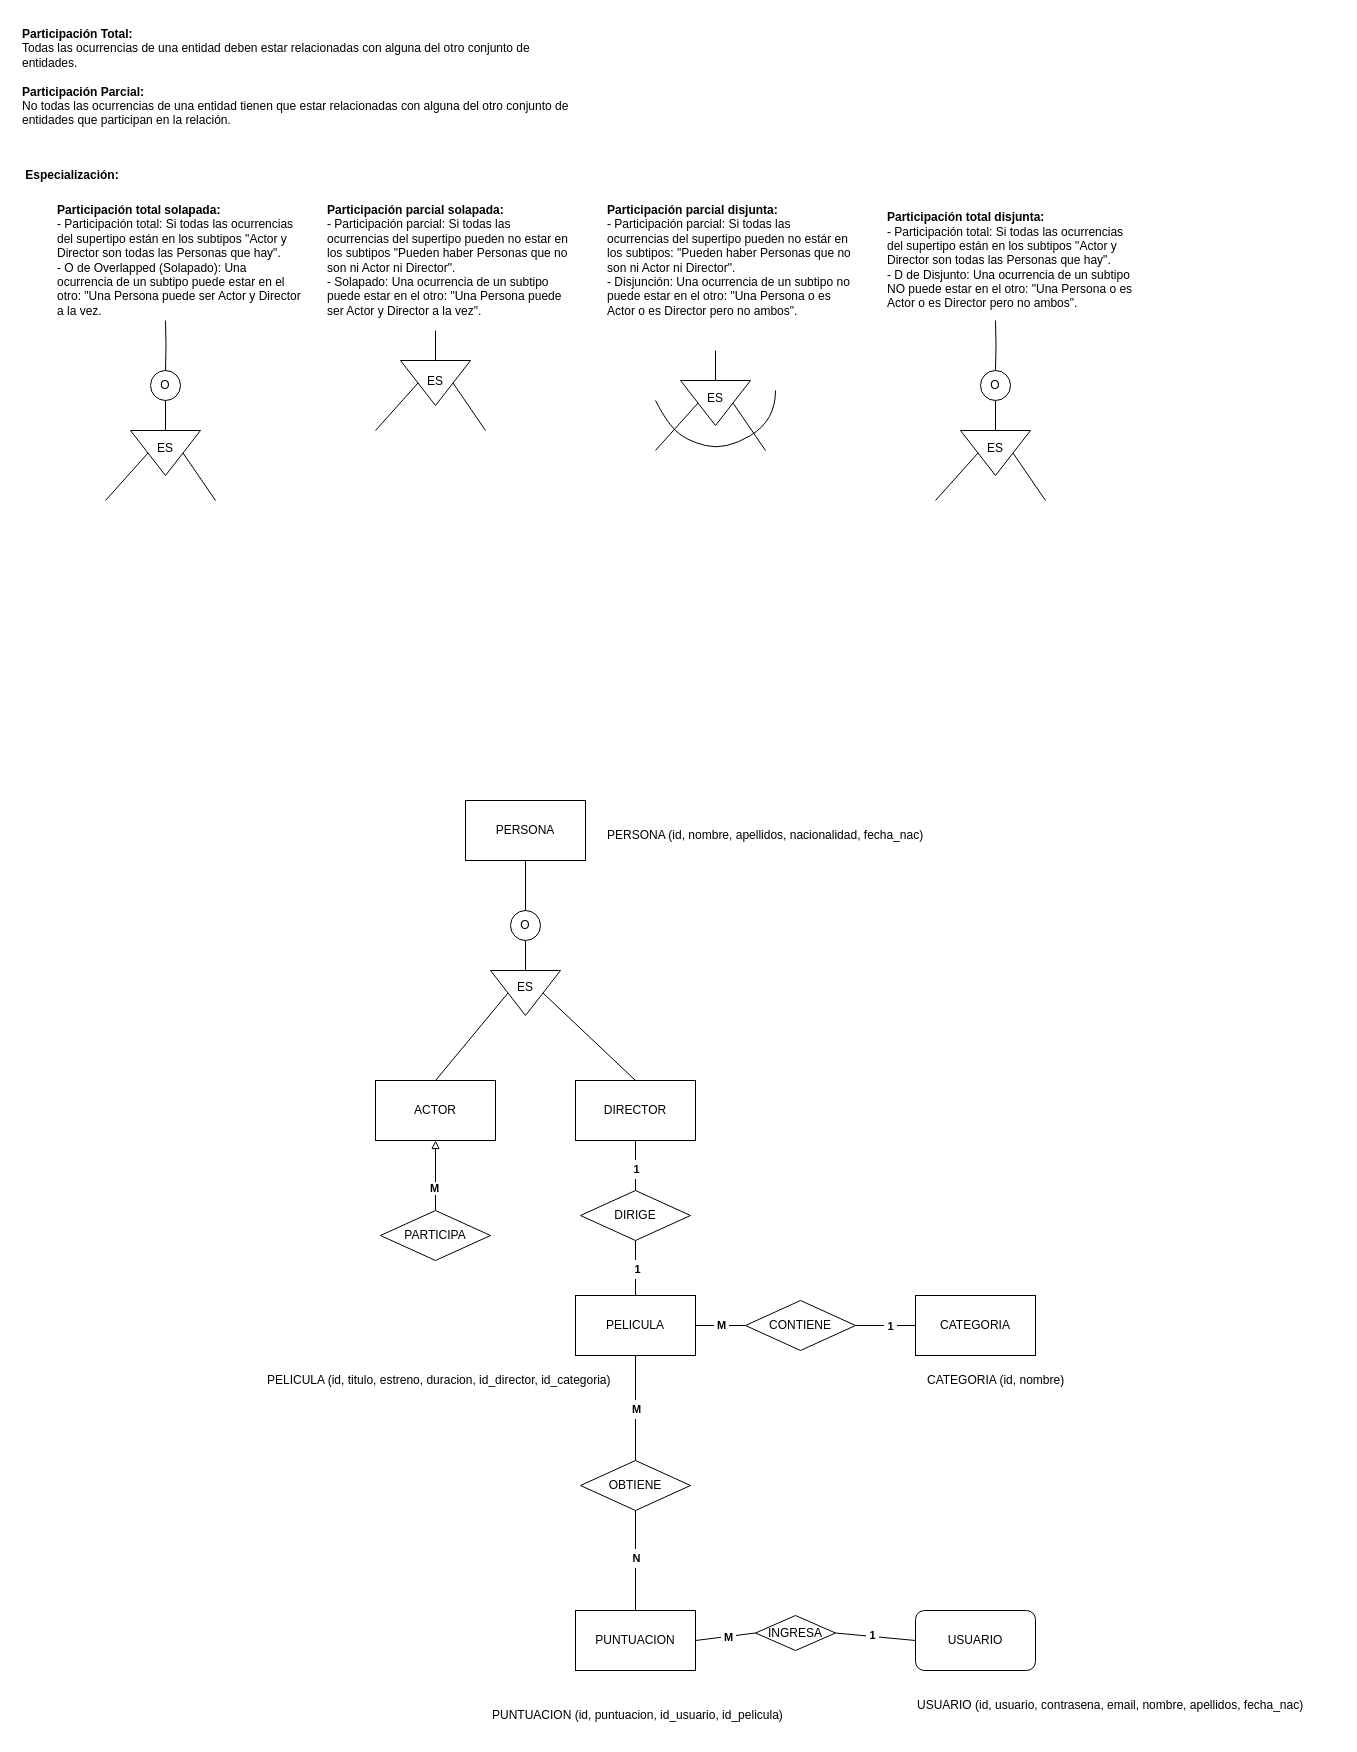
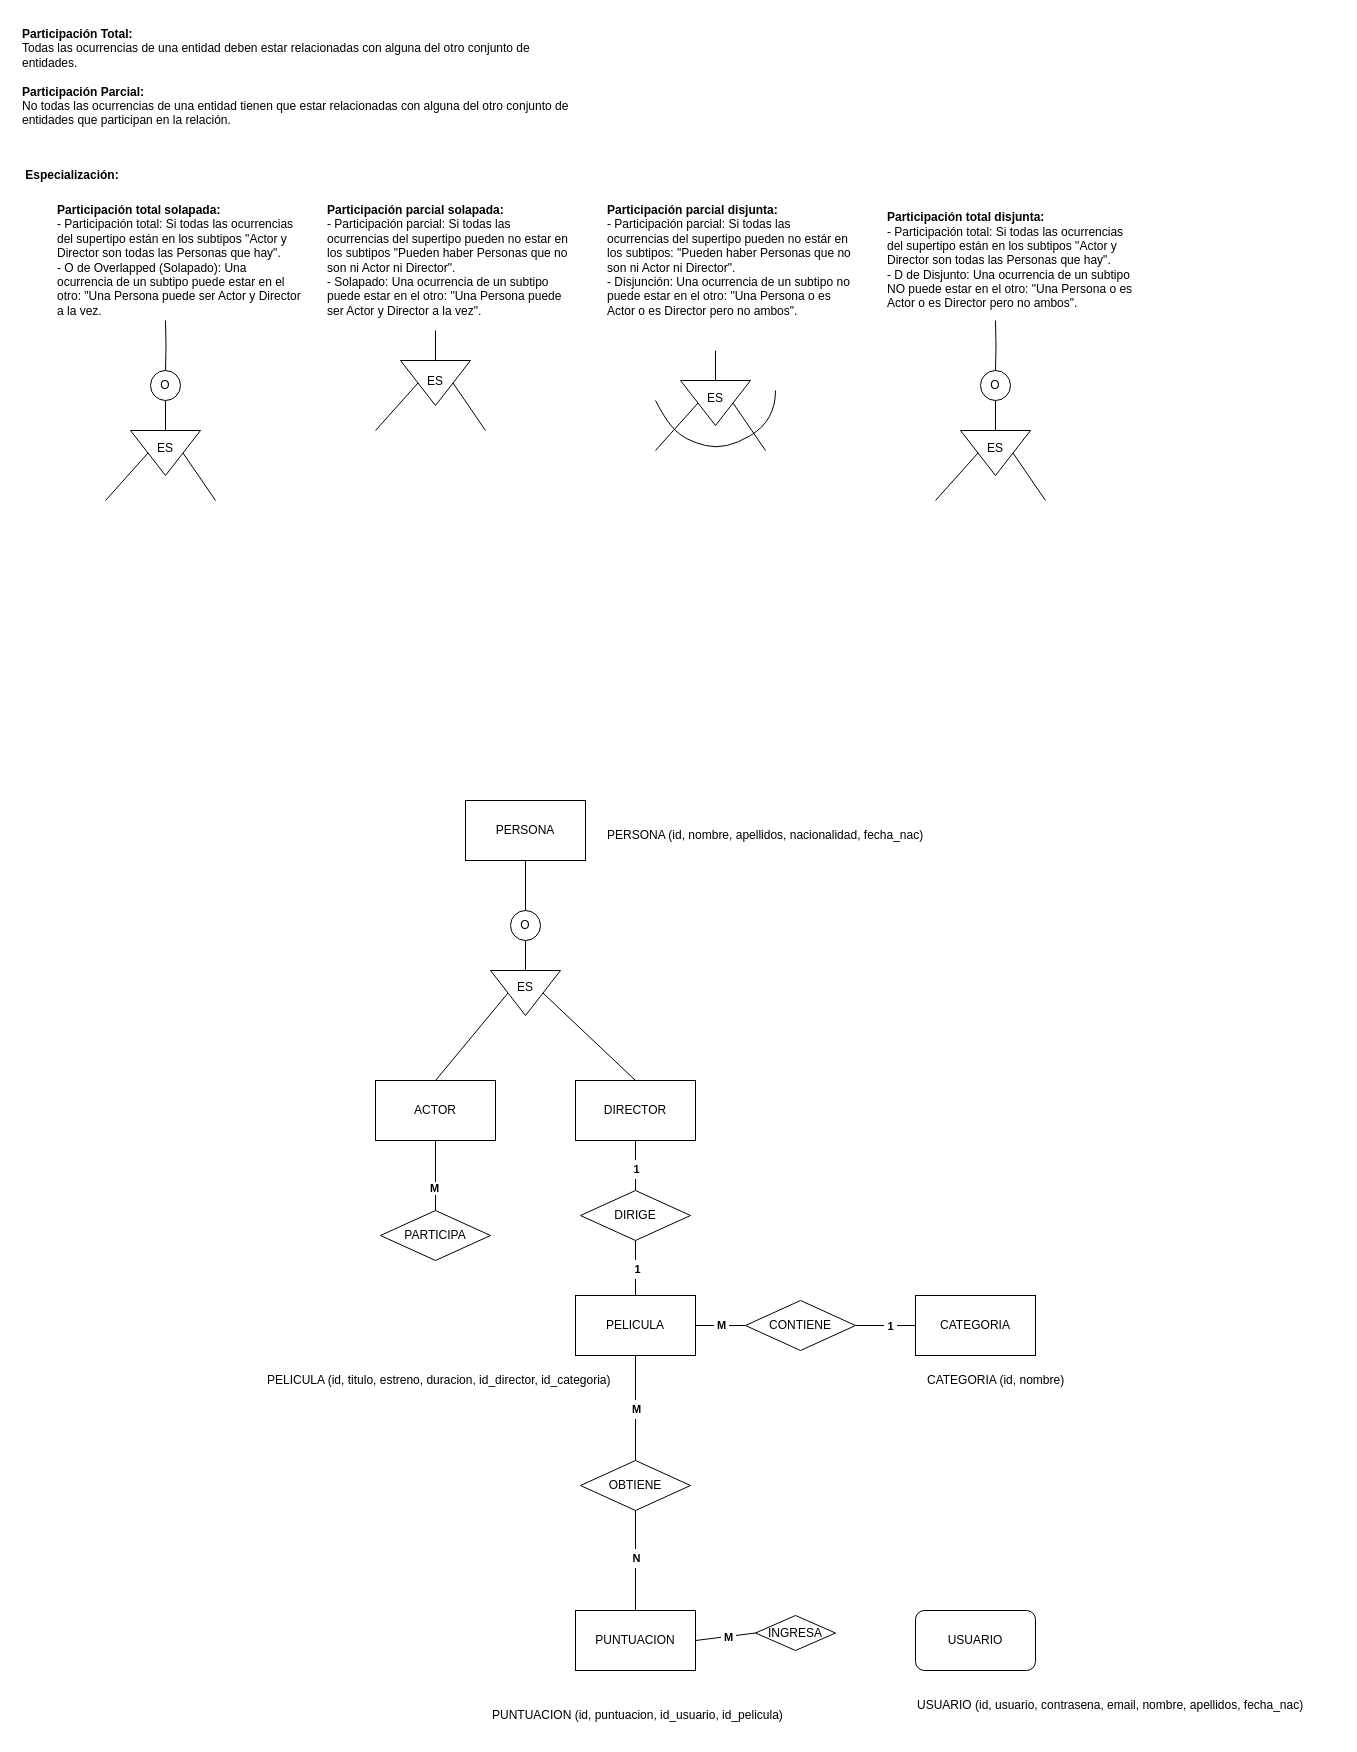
edge "PARTICIPA" -> "ACTOR": arrowhead block -> none
edge "INGRESA" -- "USUARIO": removed, label "1"
